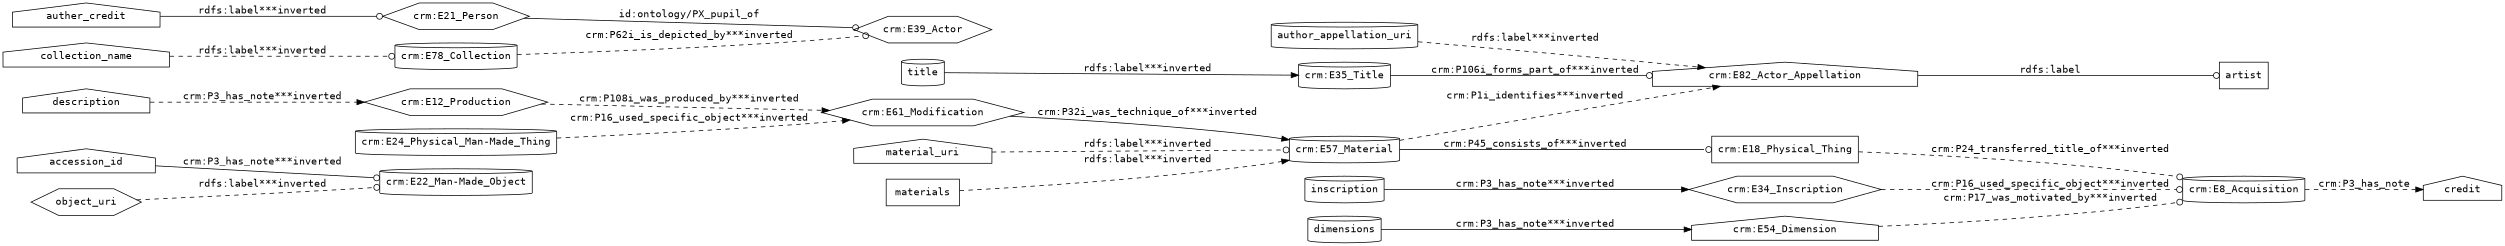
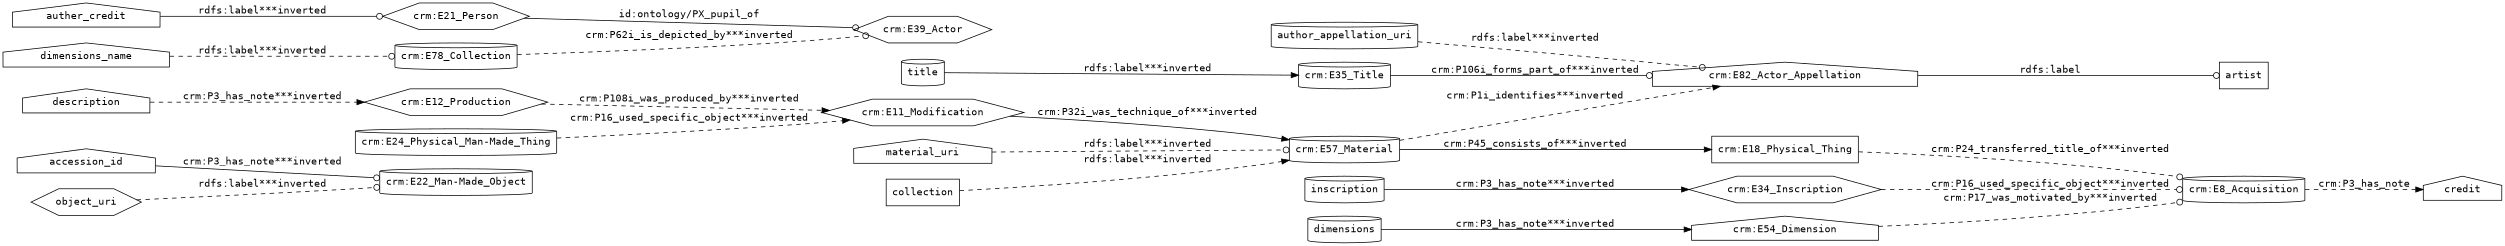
edge "author_appellation_uri" -> "crm:E82_Actor_Appellation": arrowhead normal -> odot
node "collection_name": label "collection_name" -> "dimensions_name"
node "crm:E61_Modification": label "crm:E61_Modification" -> "crm:E11_Modification"
edge "crm:E57_Material" -> "crm:E18_Physical_Thing": arrowhead odot -> normal
node "materials": label "materials" -> "collection"
